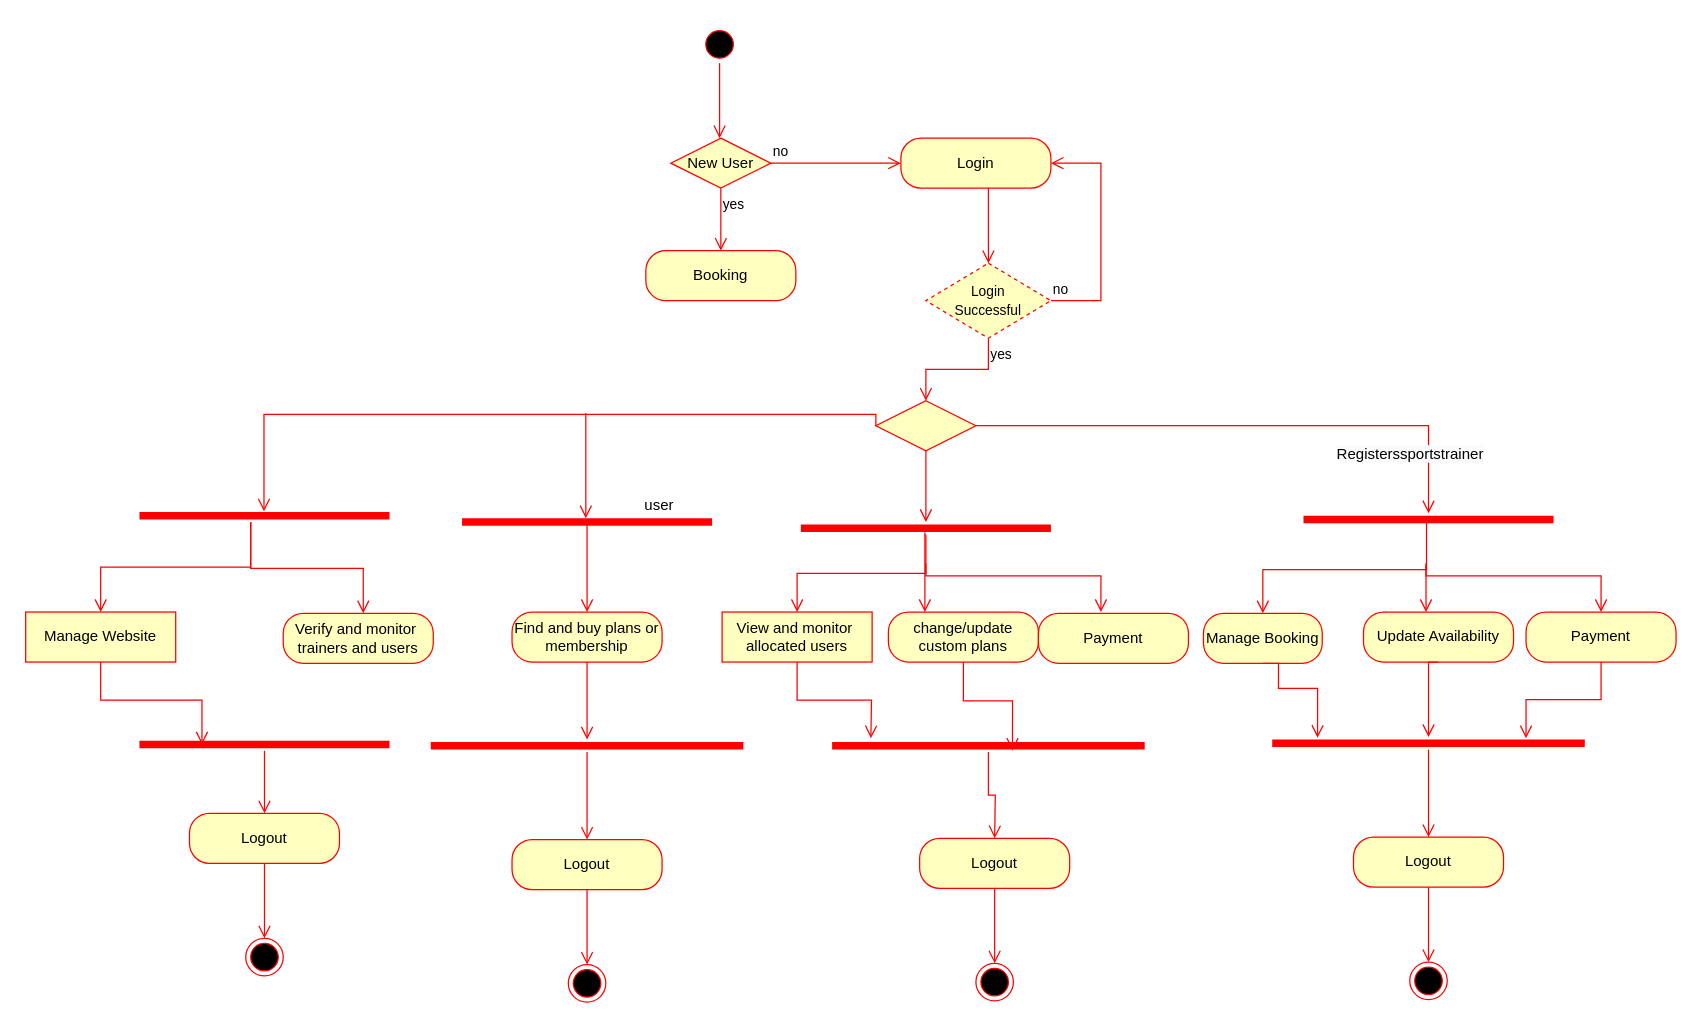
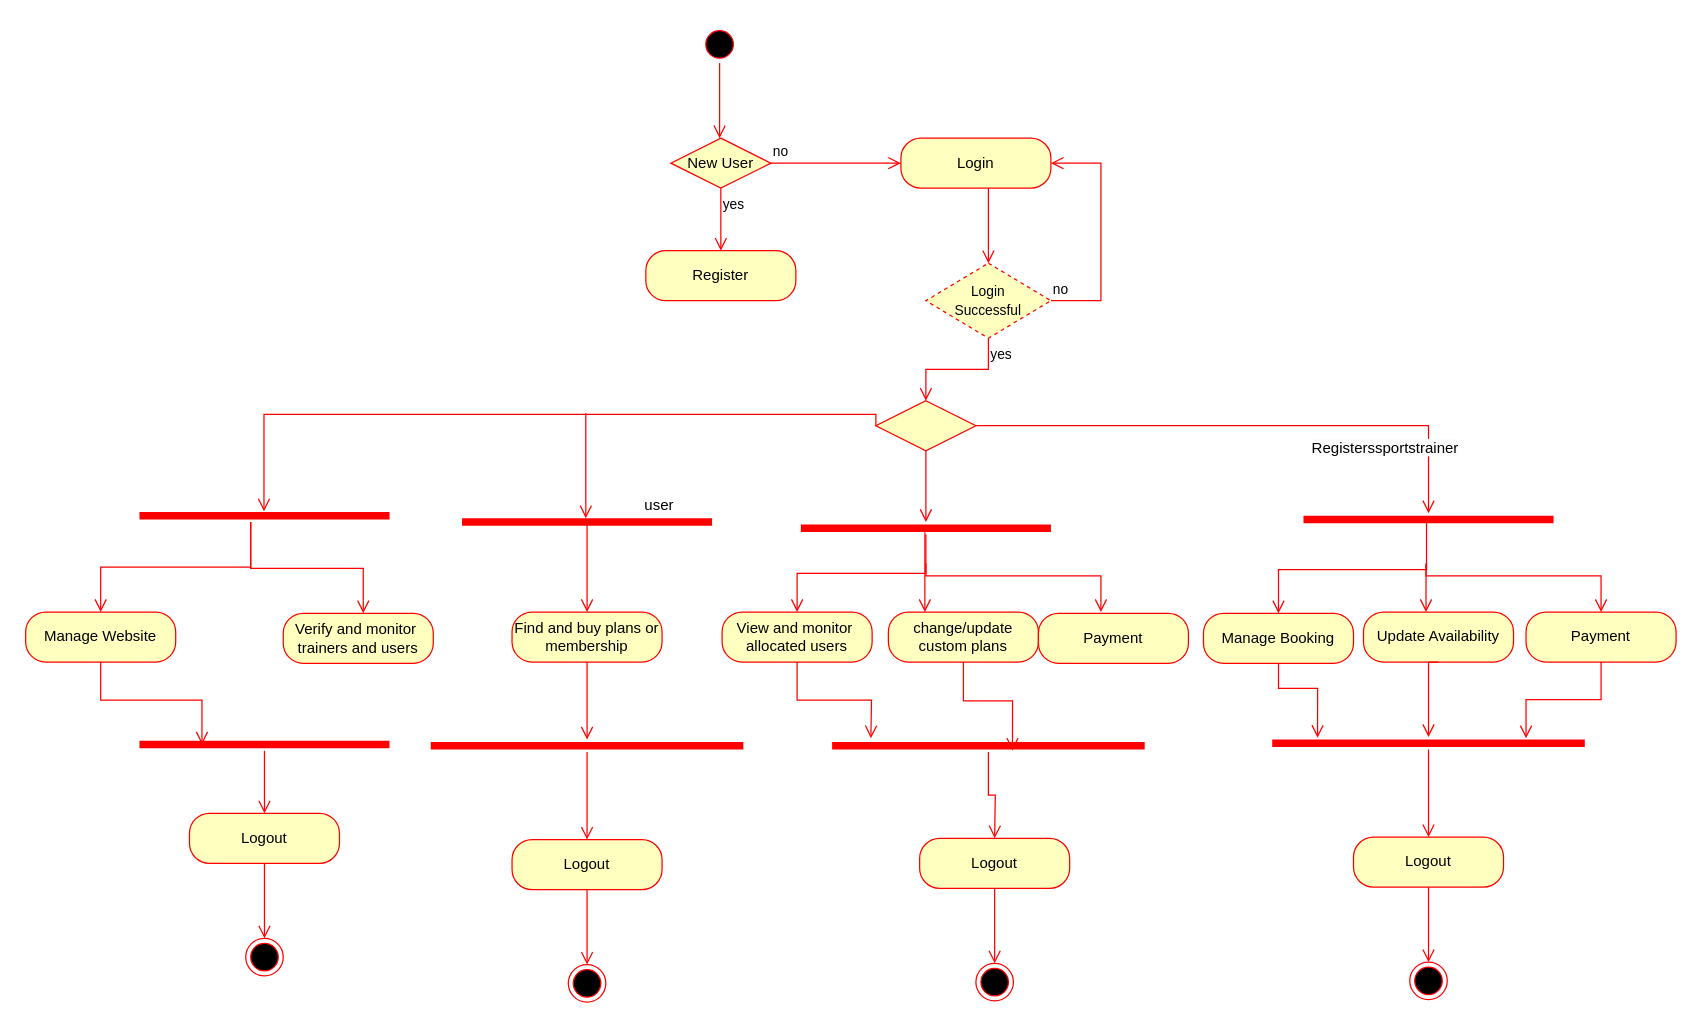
node "Booking": label "Booking" -> "Register"
node "Registerssportstrainer": moved (1428, 462) -> (1403, 456)
node "Manage Website": shape rectangle -> rounded rectangle
node "View and monitor allocated users": shape rectangle -> rounded rectangle
node "Manage Booking": size 119x50 -> 150x50
